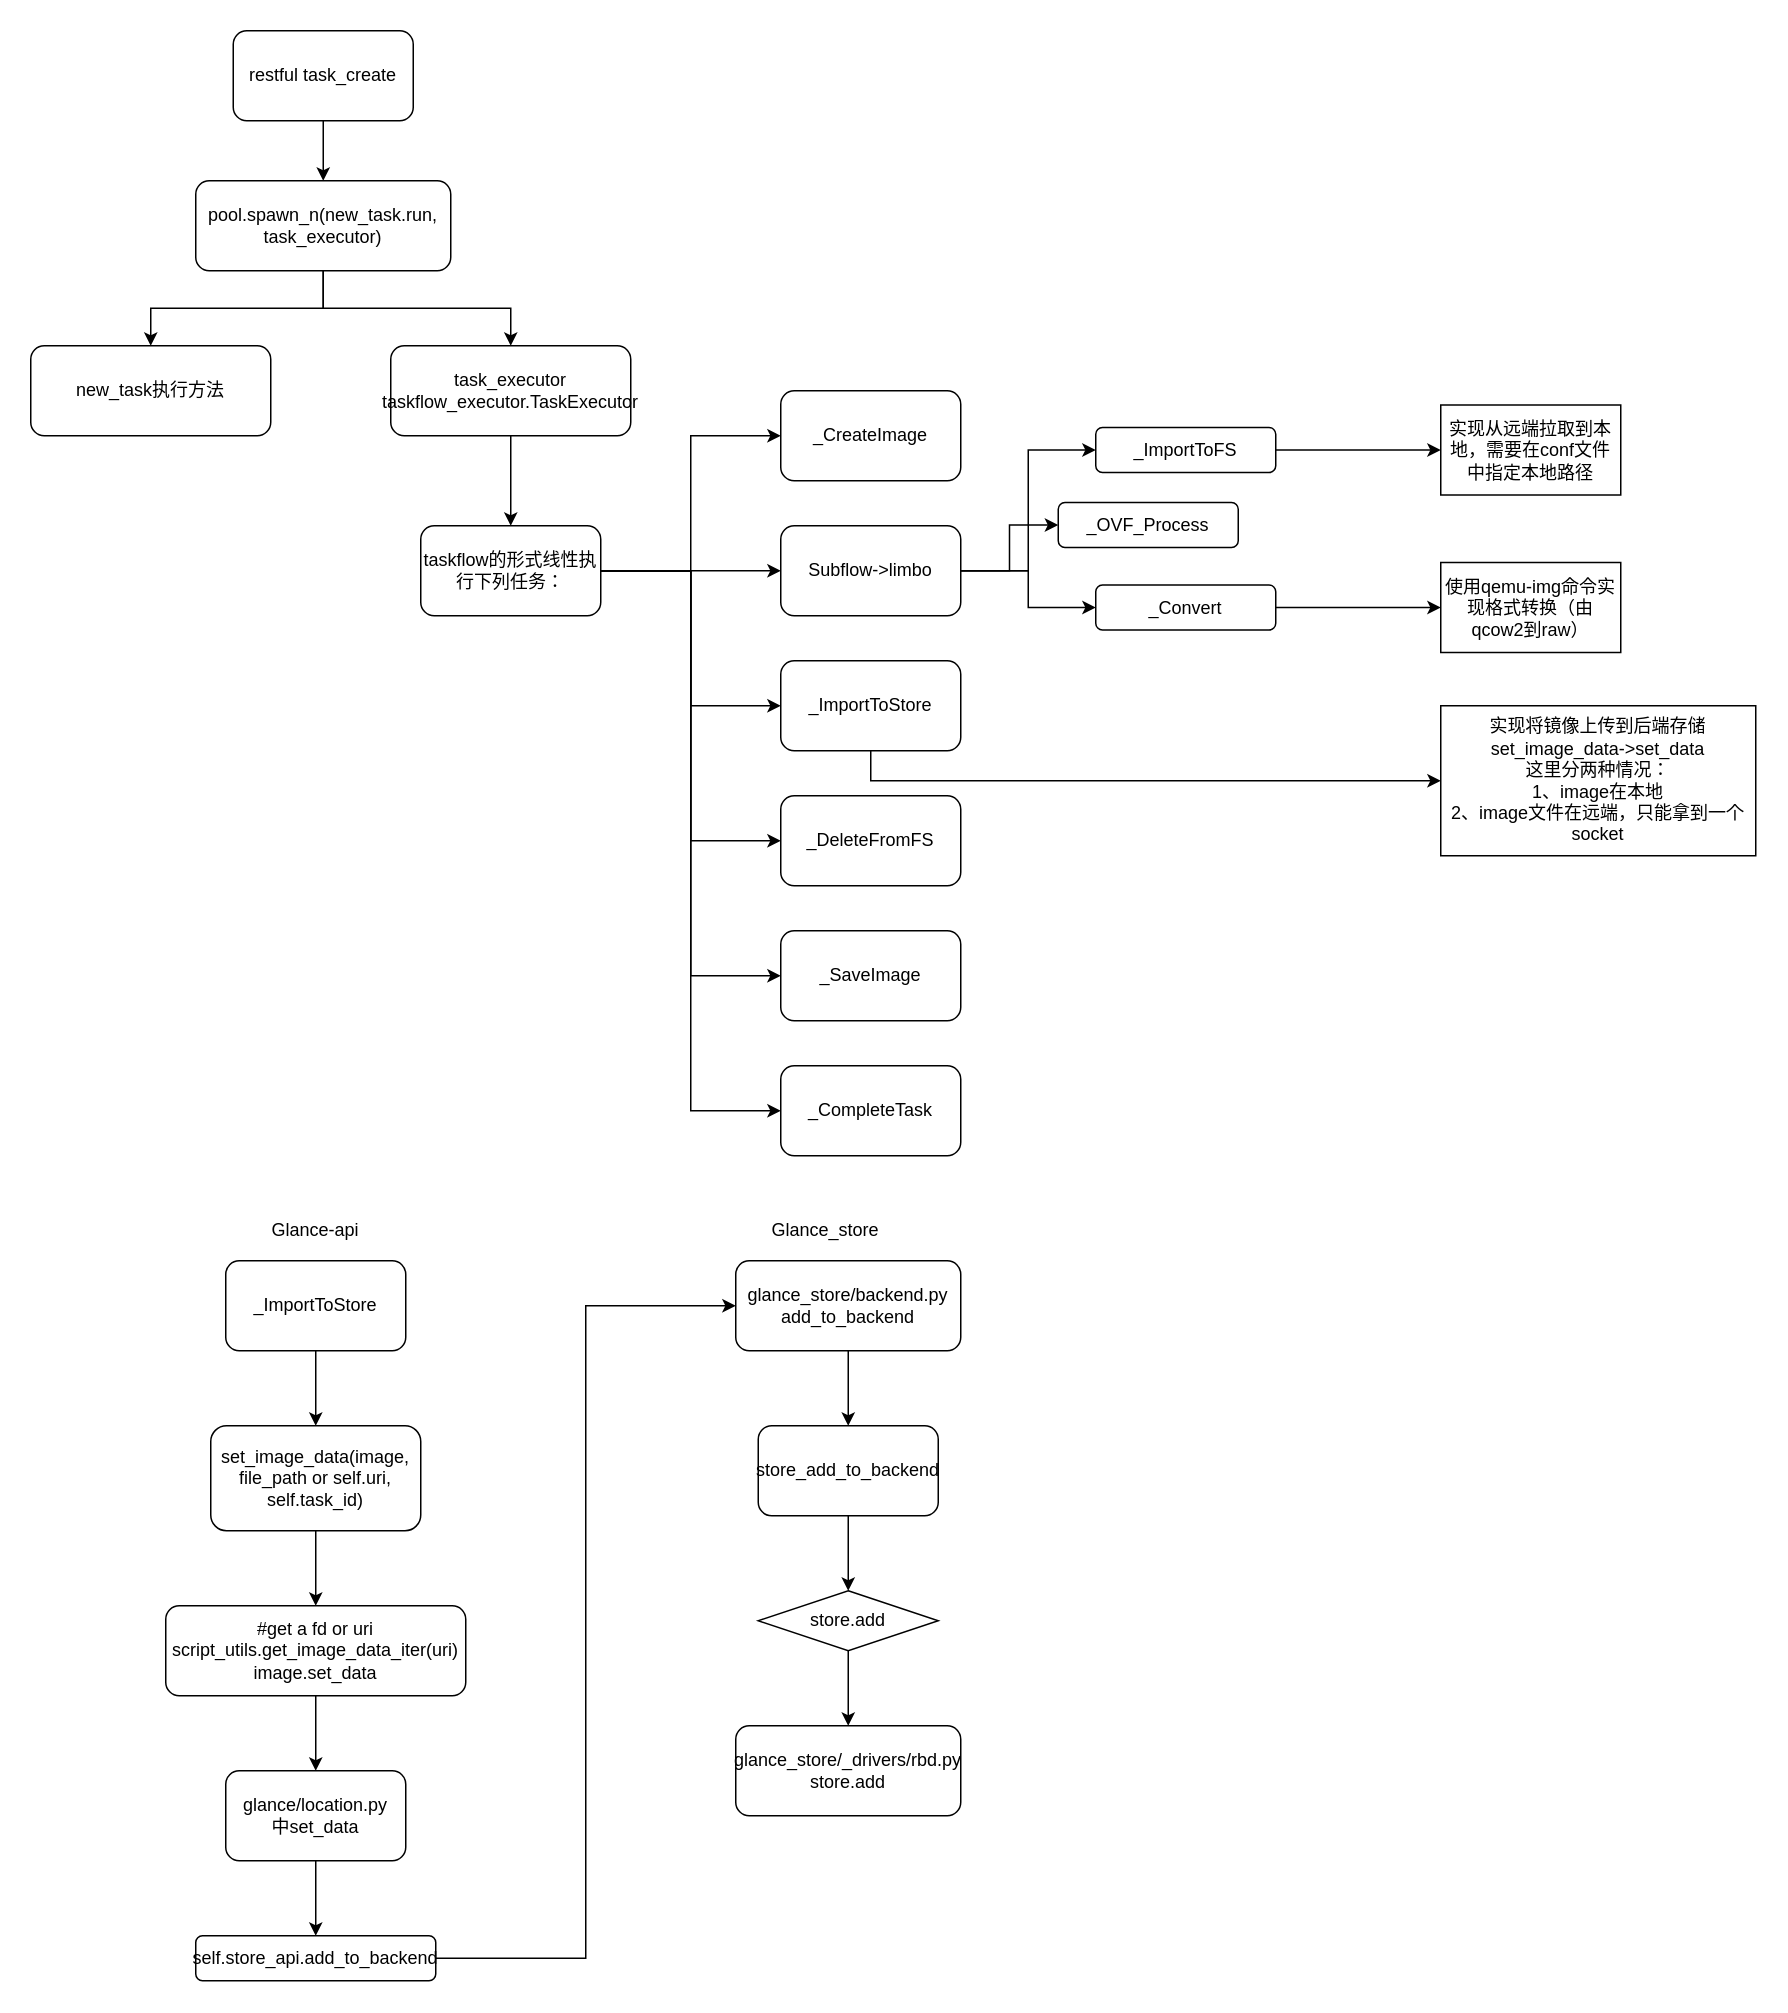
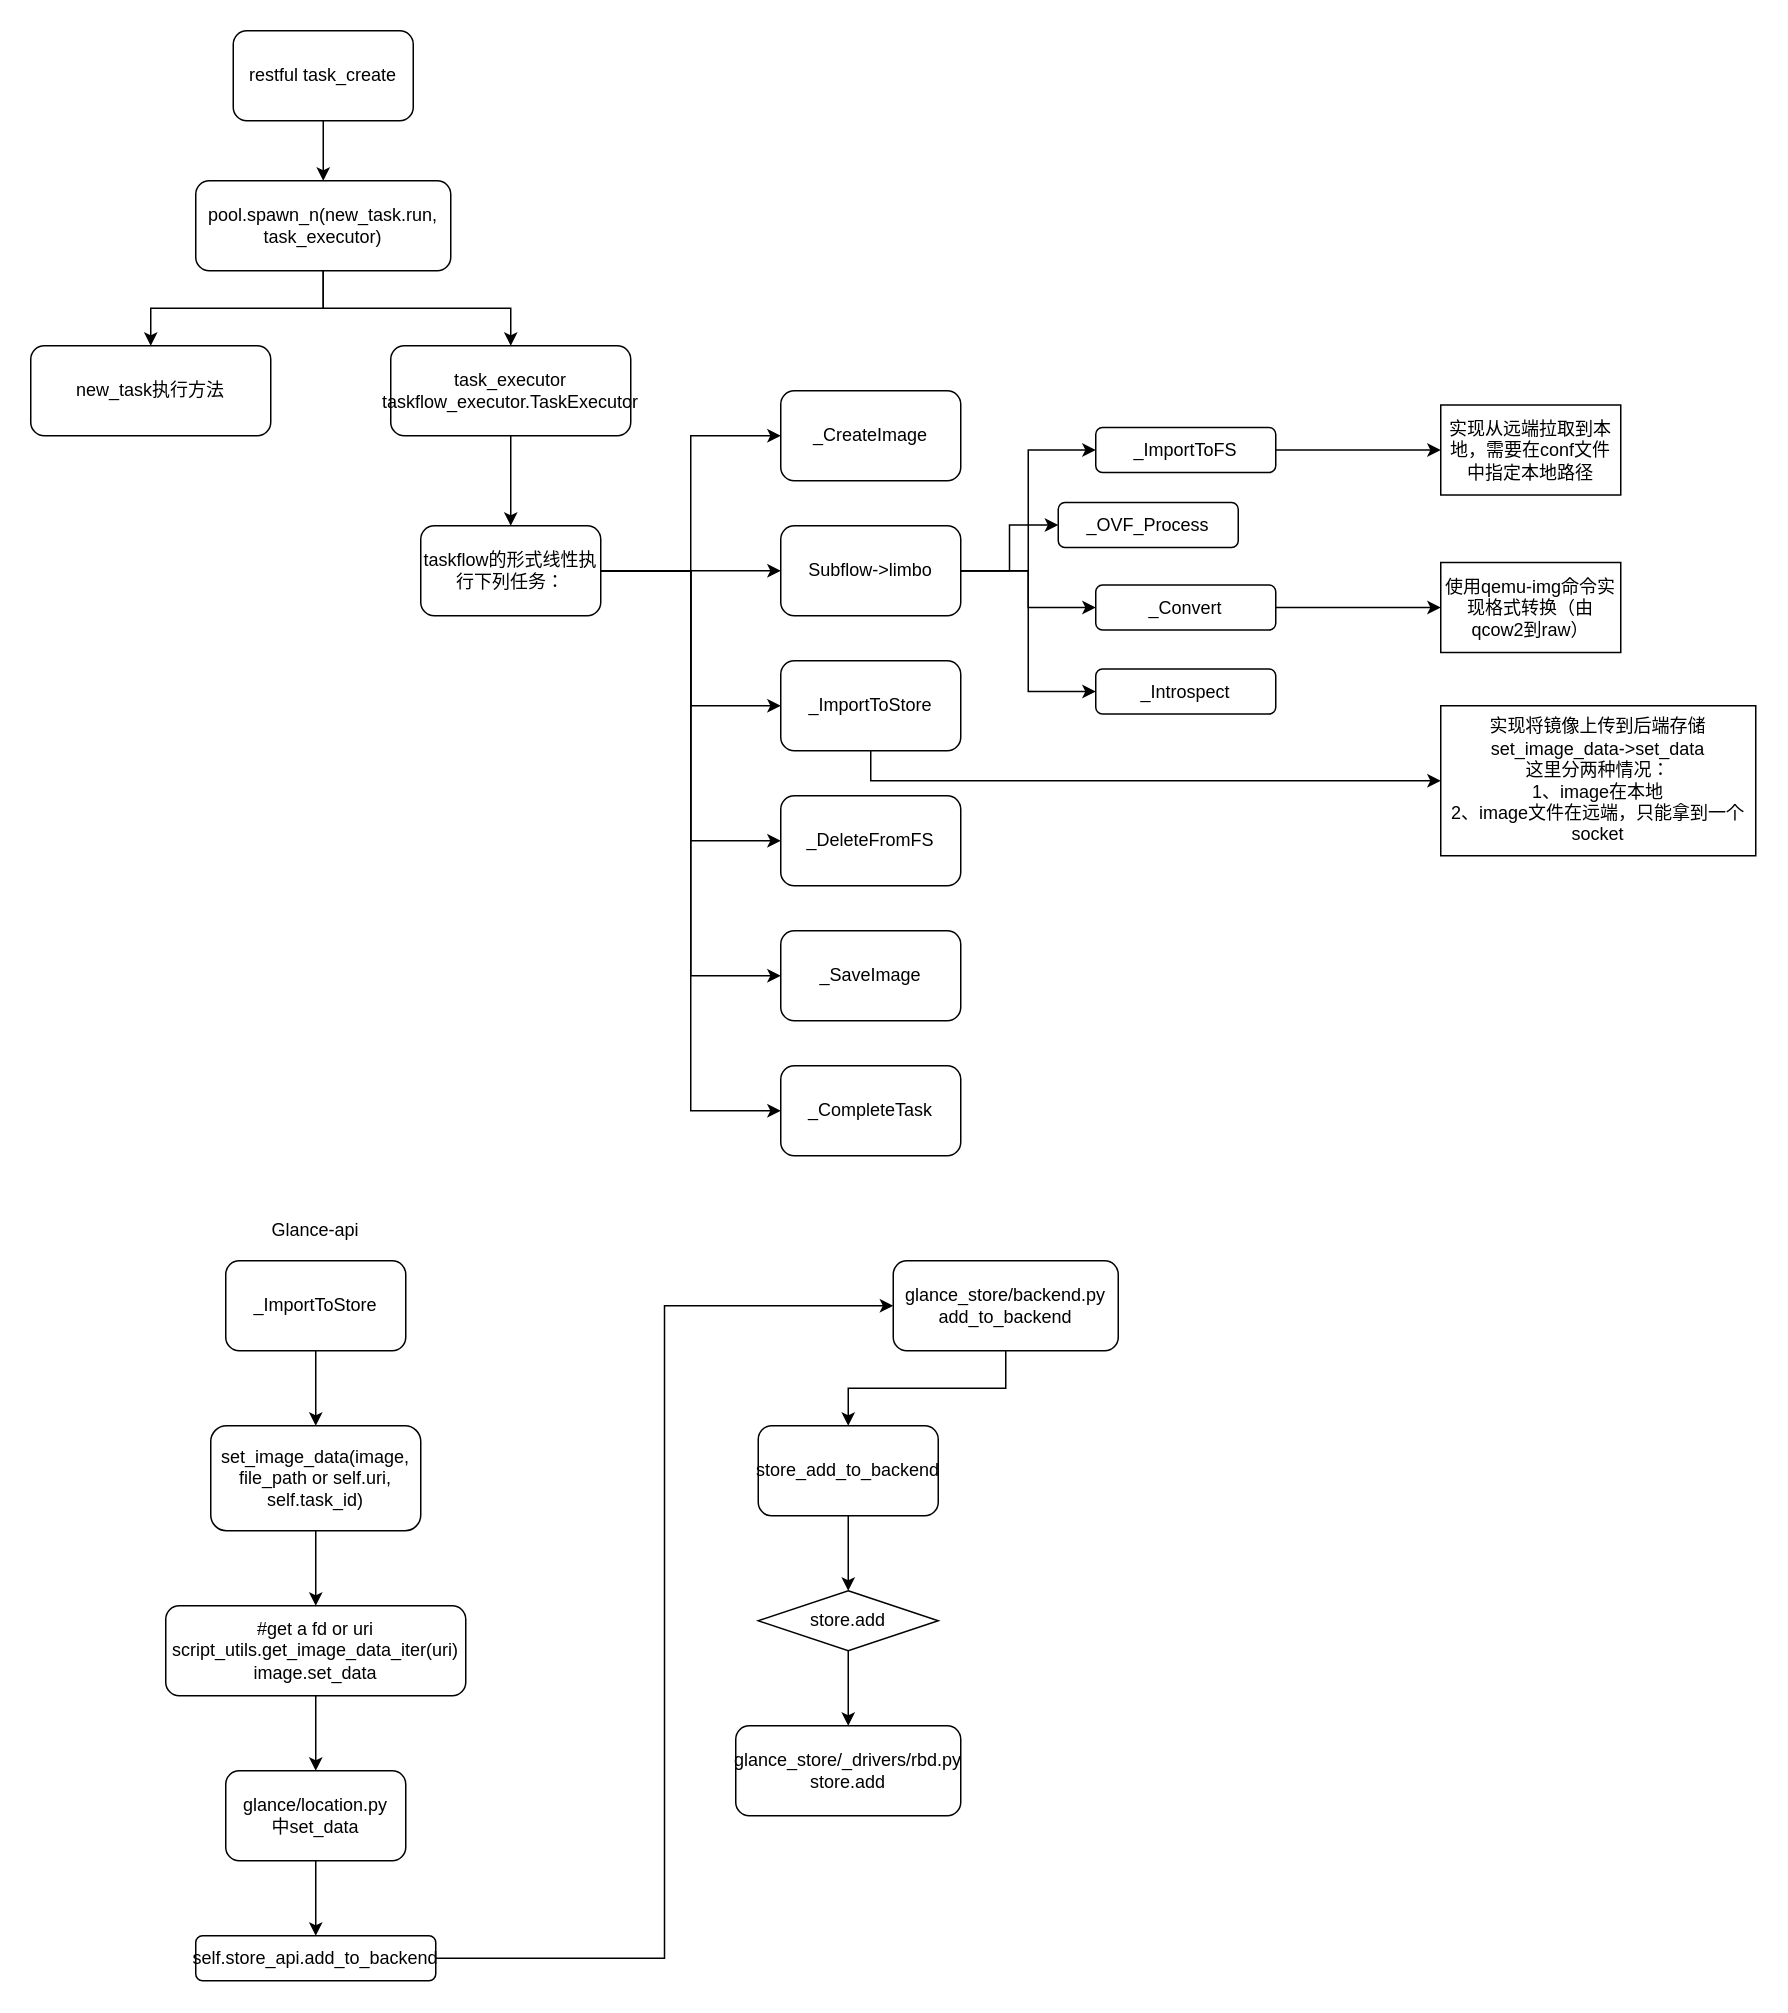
edge "Subflow->limbo" -> "_Introspect": added
node "_Introspect": added
node "Glance_store": removed
node "glance_store/backend.py add_to_backend": moved (848, 1306) -> (1006, 1306)
